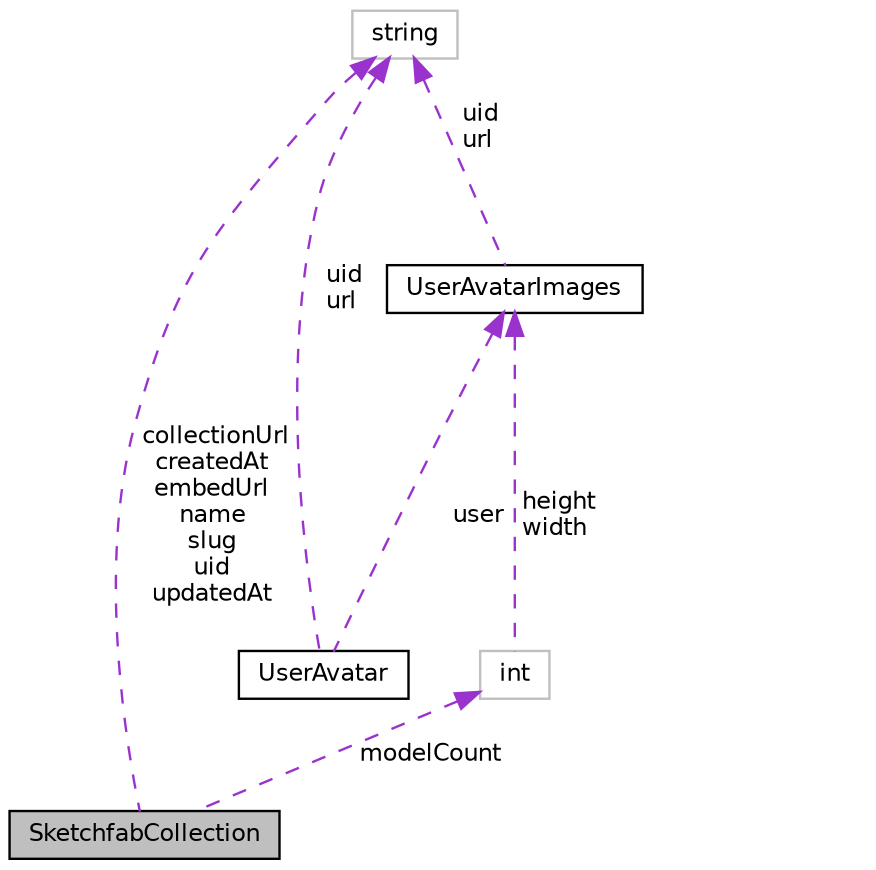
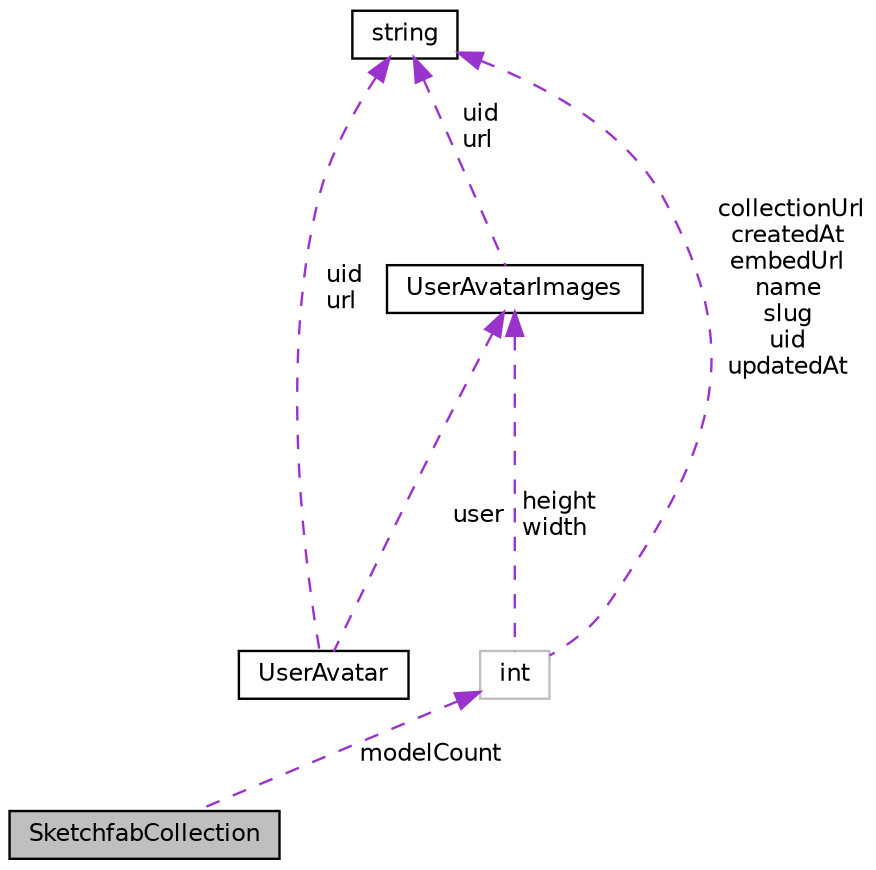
node "string": color grey75 -> black
edge "SketchfabCollection" -> "string": now "int" -> "string"
